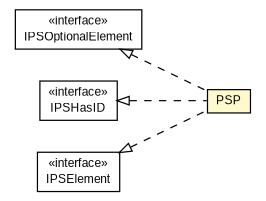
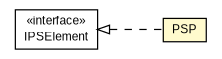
node "IPSOptionalElement": removed
node "IPSHasID": removed
